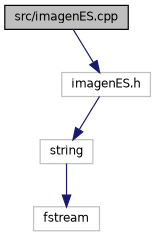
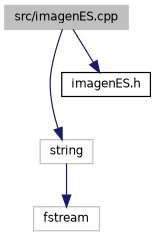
node "src/imagenES.cpp": color black -> grey75
node "imagenES.h": color grey75 -> black
edge "imagenES.h" -> "string": now "src/imagenES.cpp" -> "string"
